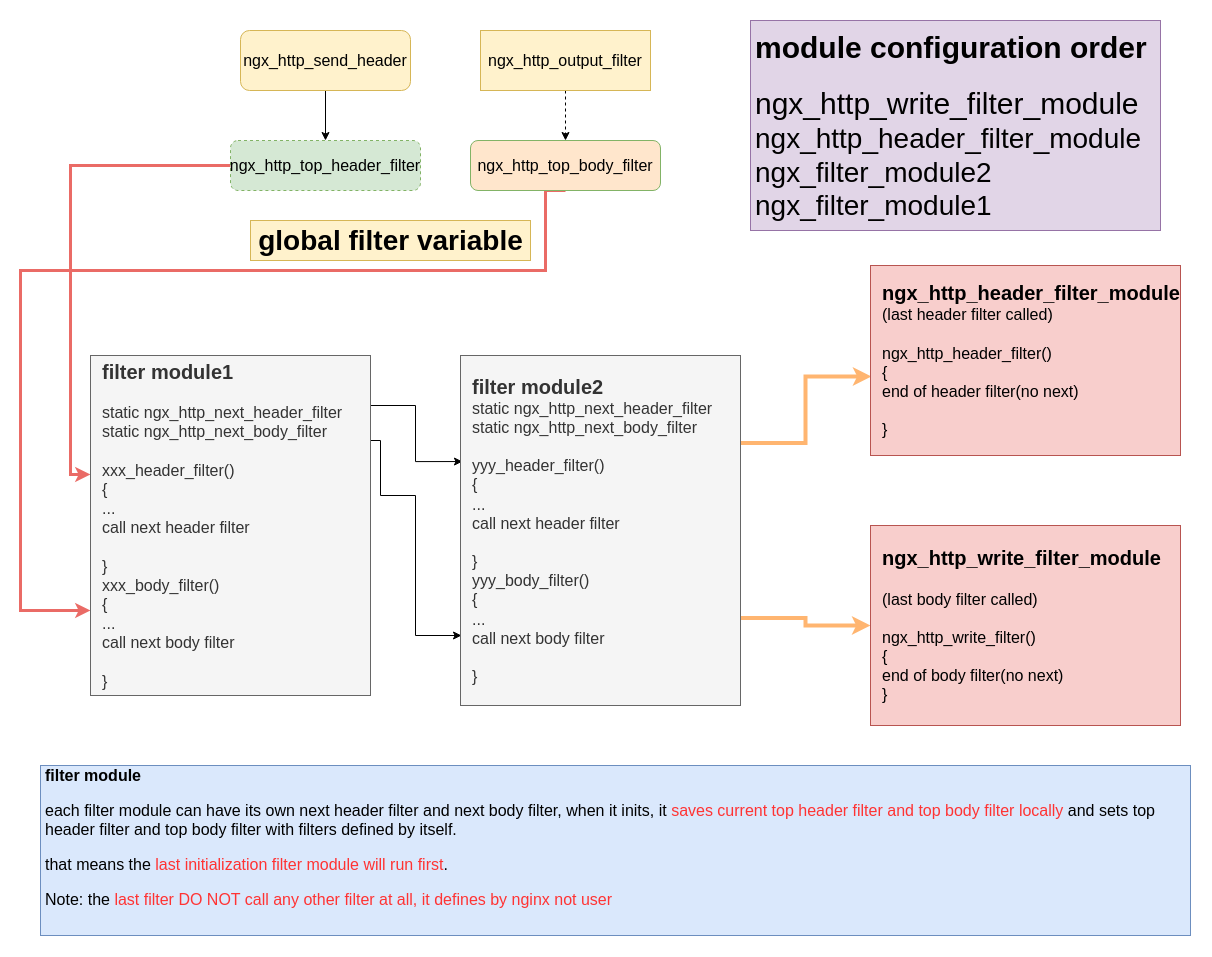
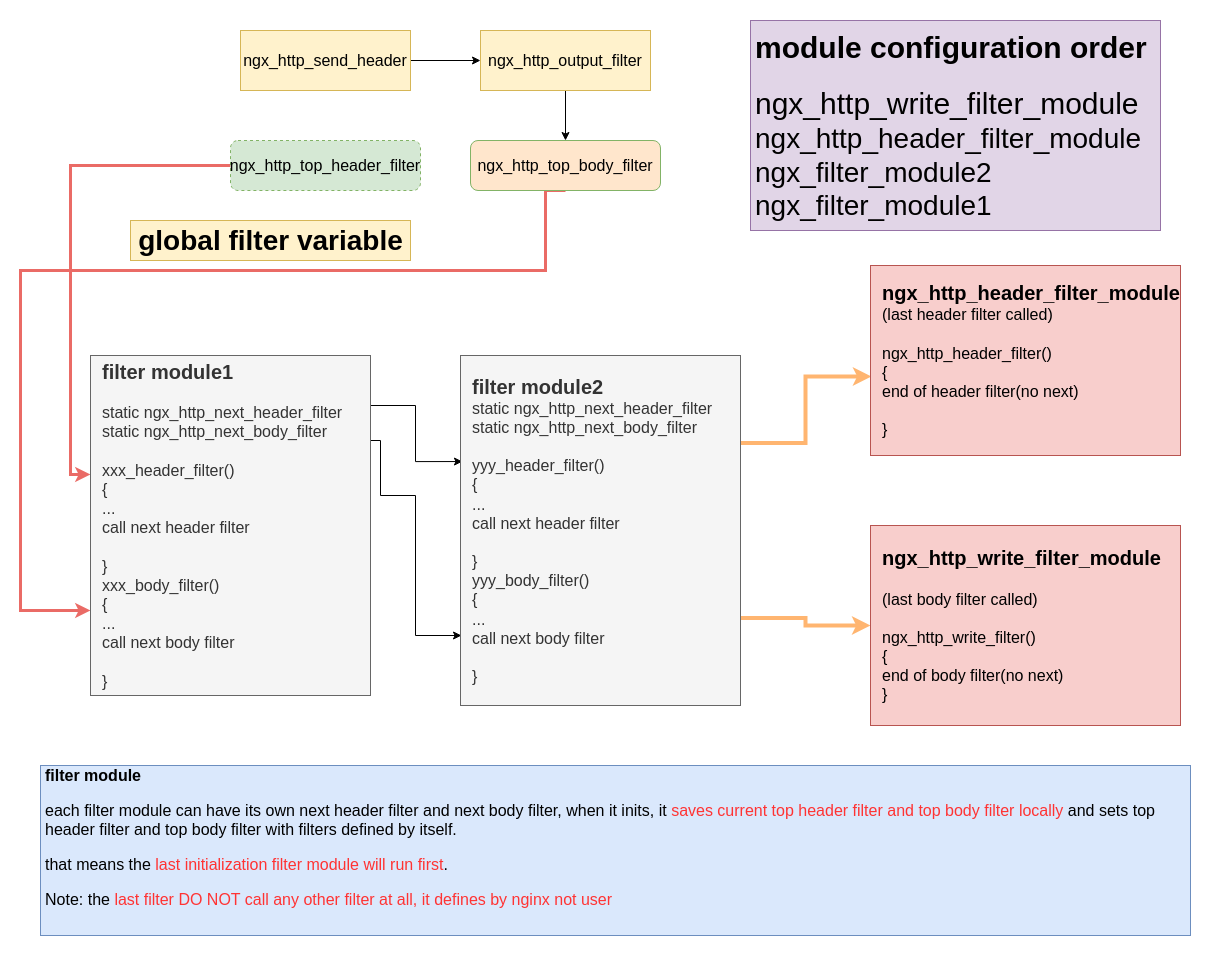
node "ngx_http_send_header": shape rounded rectangle -> rectangle
edge "ngx_http_send_header" -> "ngx_http_top_header_filter": now "ngx_http_send_header" -> "ngx_http_output_filter"
edge "ngx_http_output_filter" -> "ngx_http_top_body_filter": style dashed -> solid
node "global filter variable": moved (391, 241) -> (271, 241)
